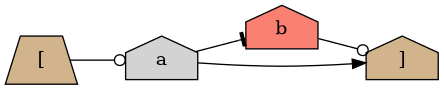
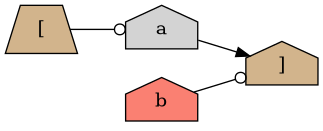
edge "a" -> "b": removed
